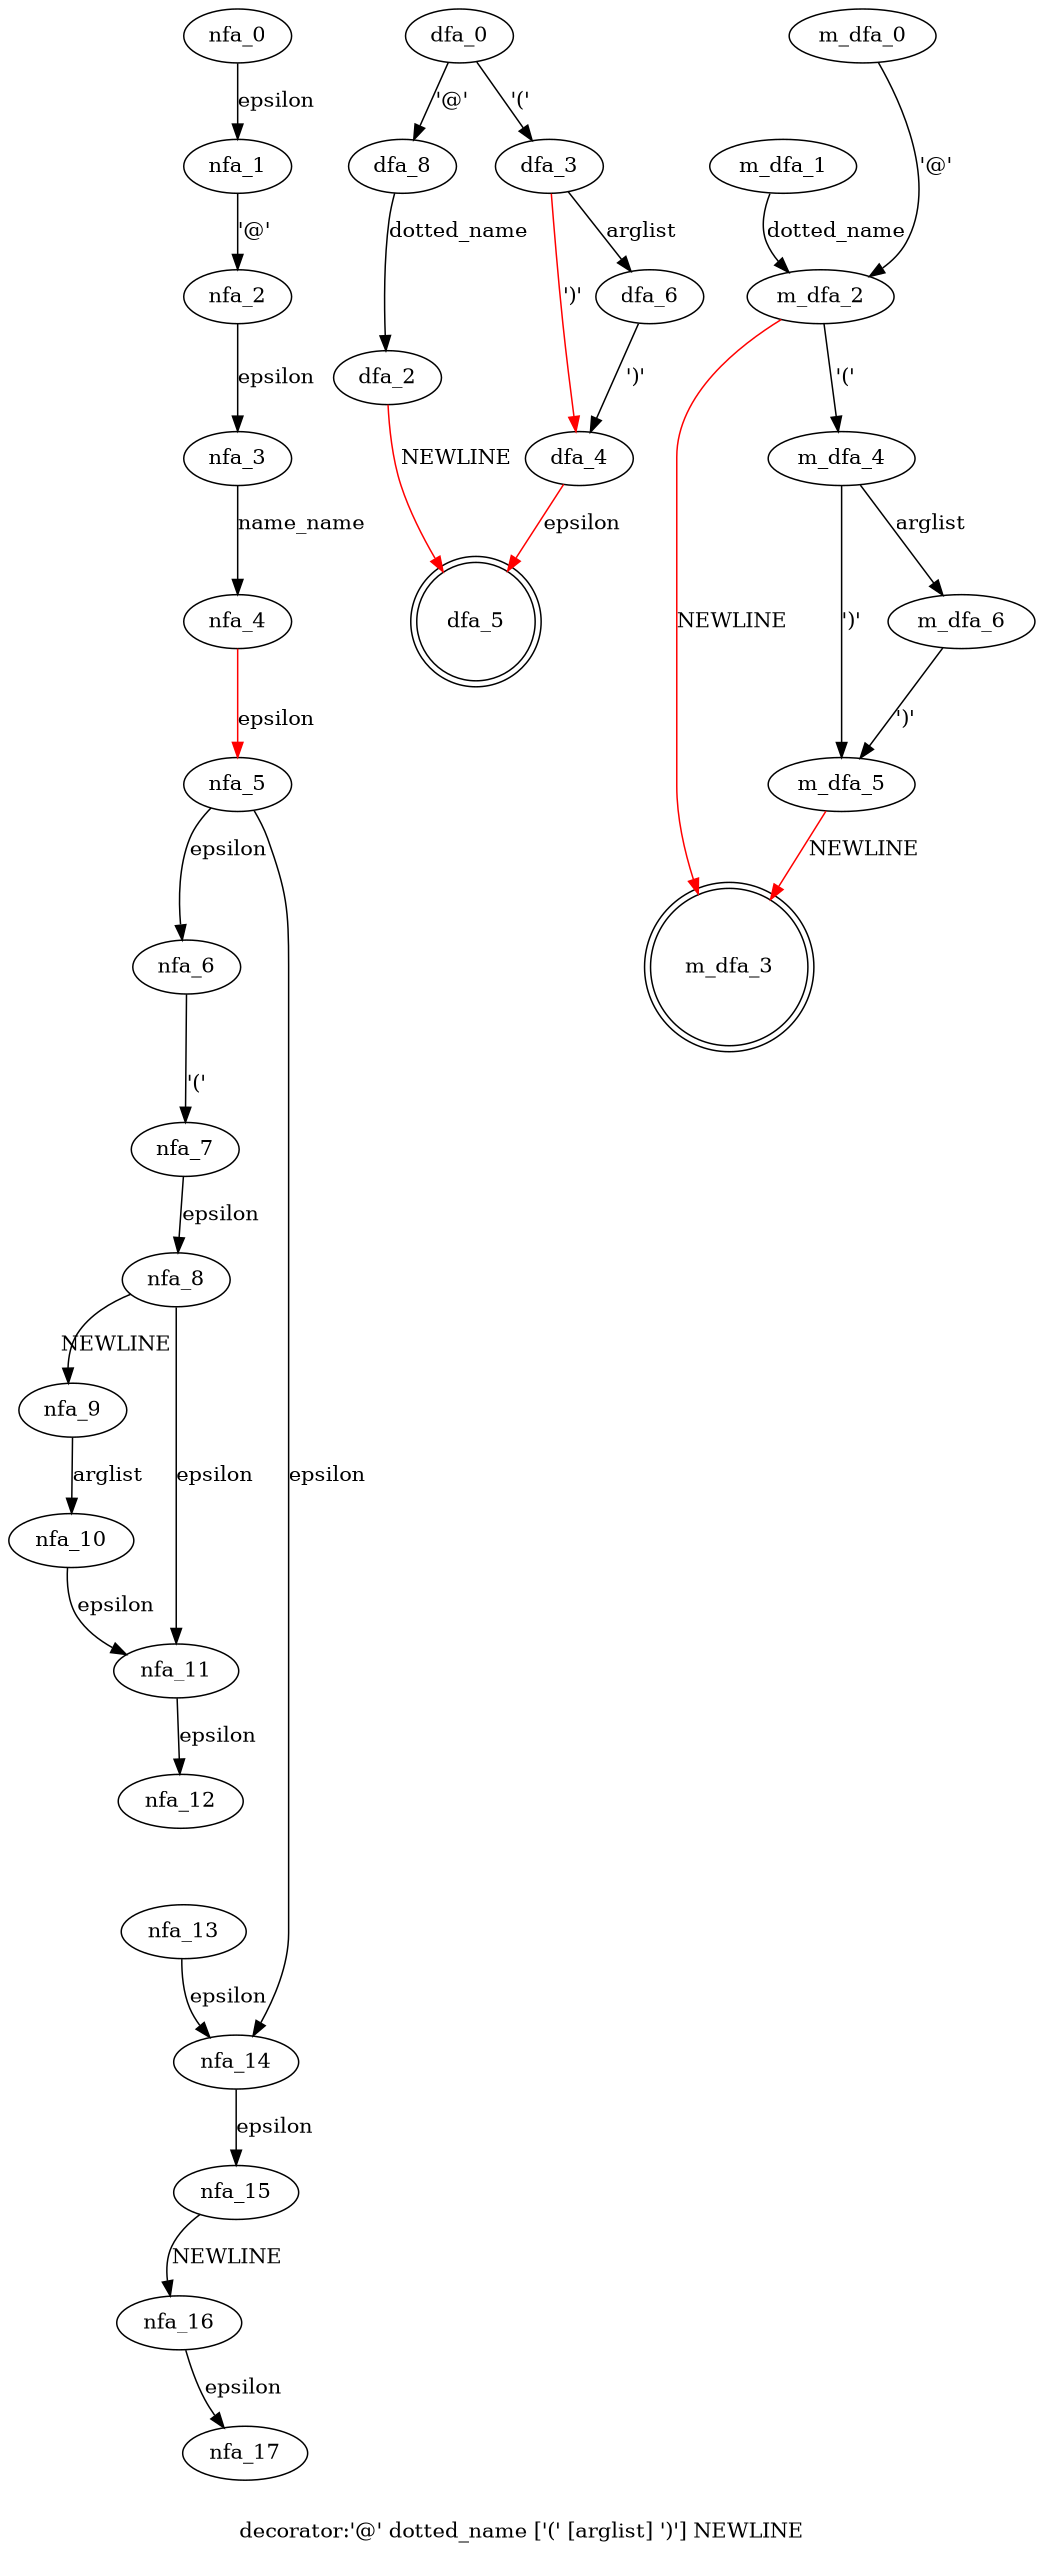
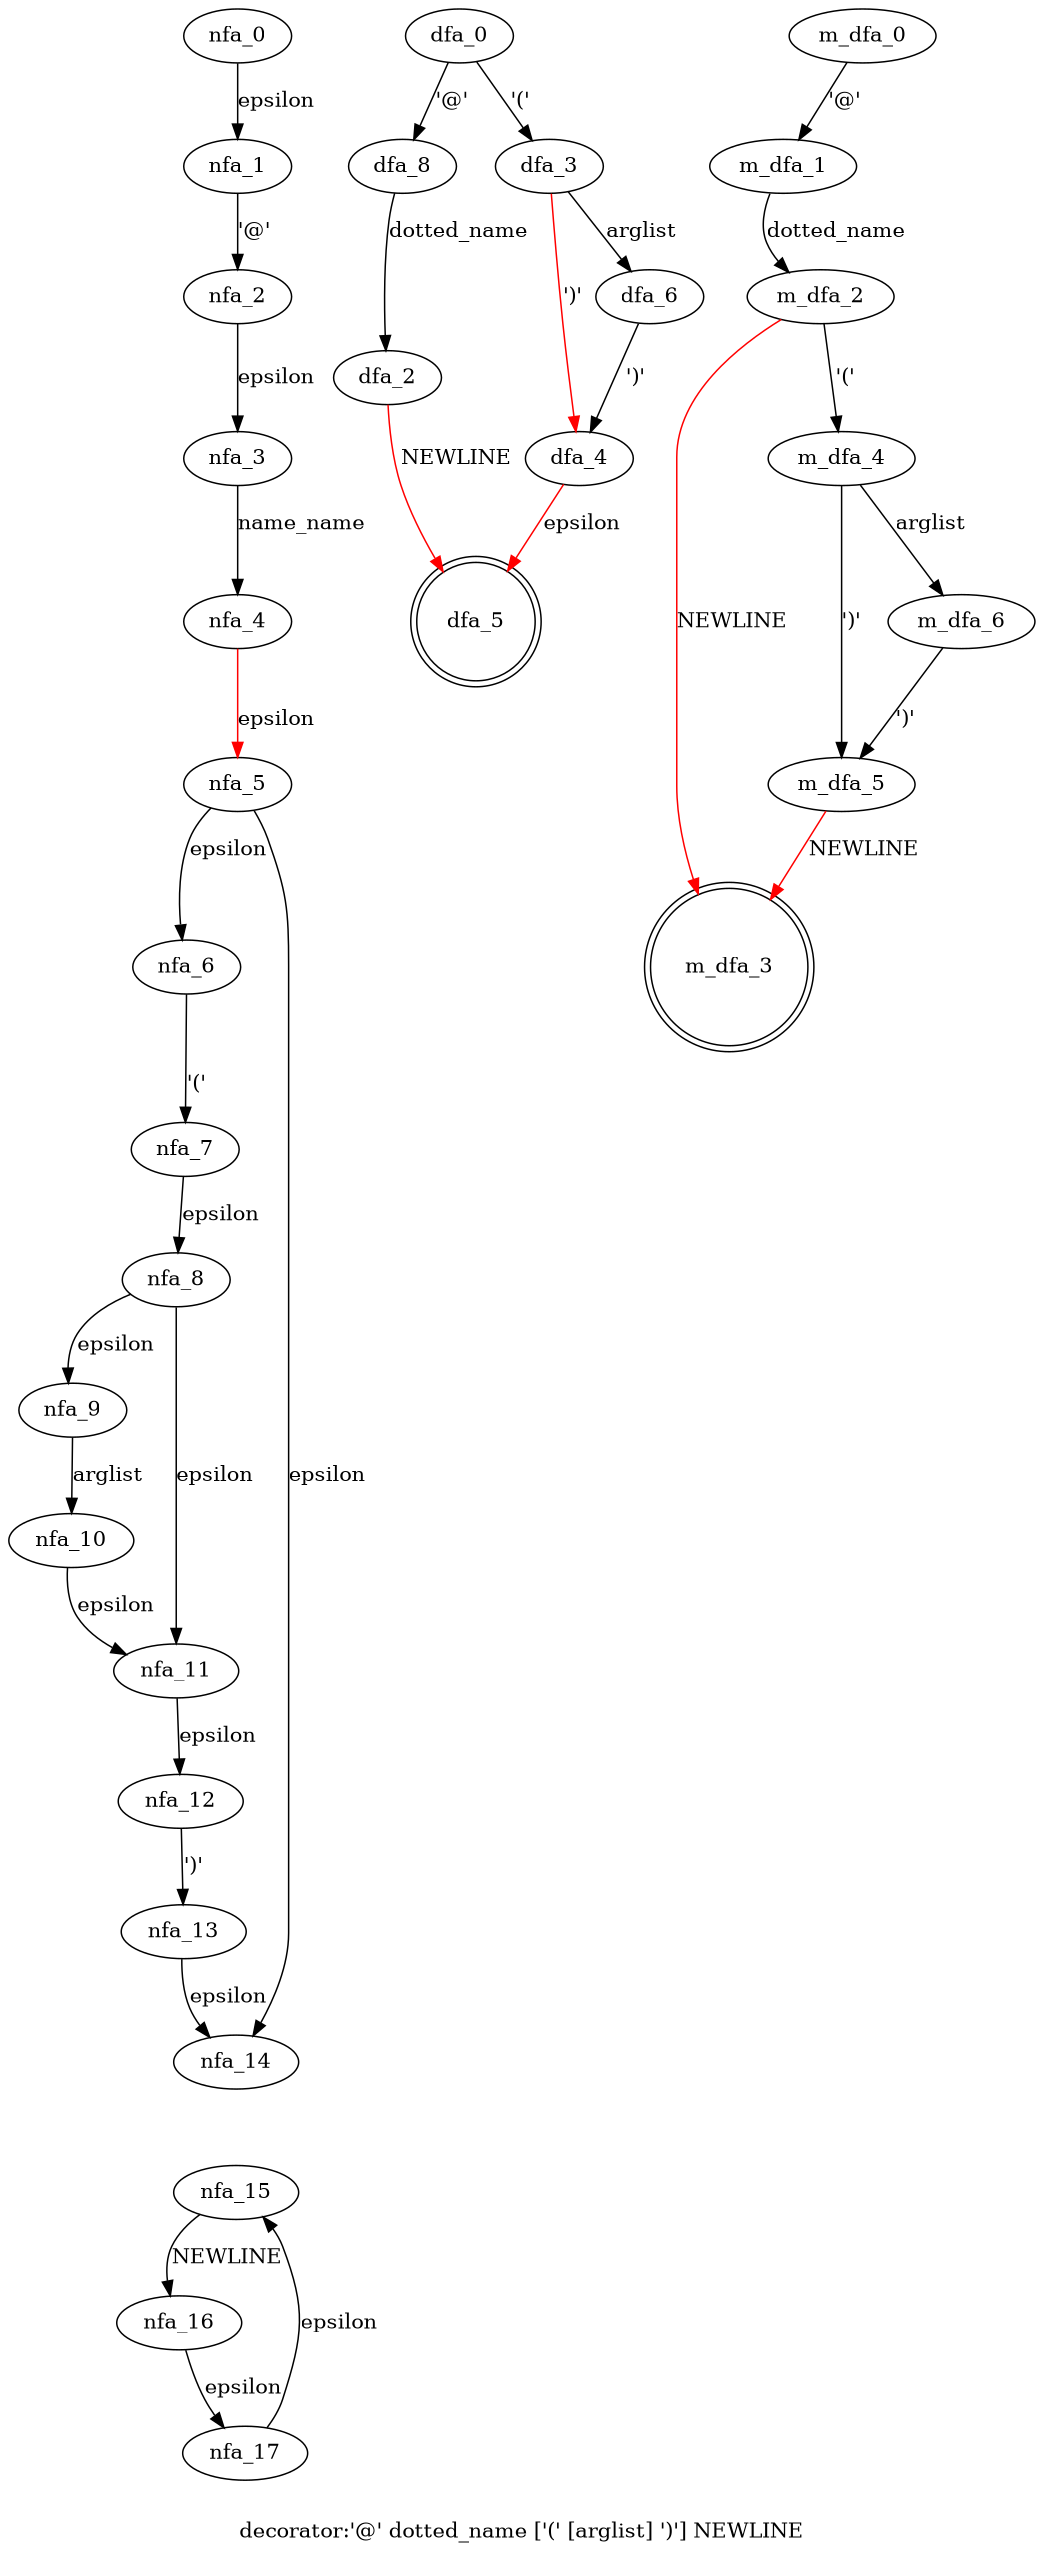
edge "m_dfa_0" -> "m_dfa_2": now "m_dfa_0" -> "m_dfa_1"
edge "nfa_8" -> "nfa_9": label "NEWLINE" -> "epsilon"
edge "nfa_12" -> "nfa_13": added, label "')'"
edge "nfa_14" -> "nfa_15": now "nfa_17" -> "nfa_15"
